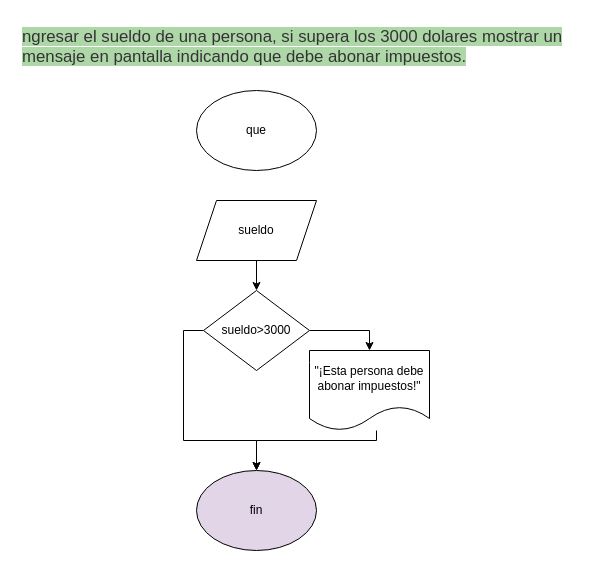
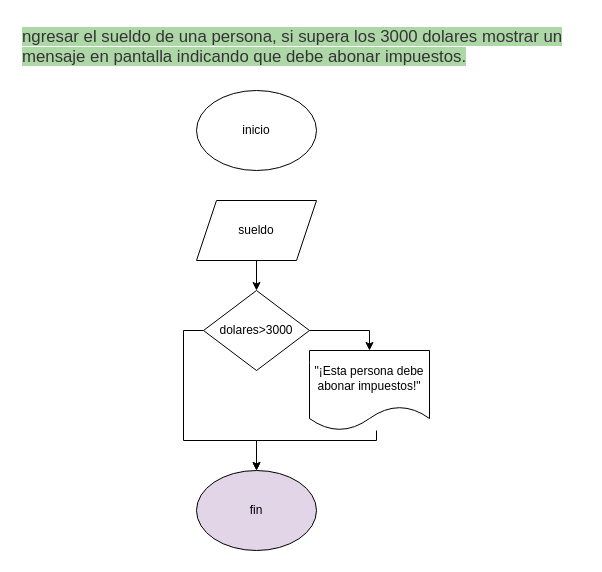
node "que": label "que" -> "inicio"
node "sueldo>3000": label "sueldo>3000" -> "dolares>3000"
